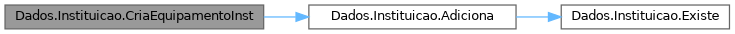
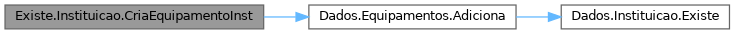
node "Dados.Instituicao.CriaEquipamentoInst": label "Dados.Instituicao.CriaEquipamentoInst" -> "Existe.Instituicao.CriaEquipamentoInst"
node "Dados.Instituicao.Adiciona": label "Dados.Instituicao.Adiciona" -> "Dados.Equipamentos.Adiciona"
